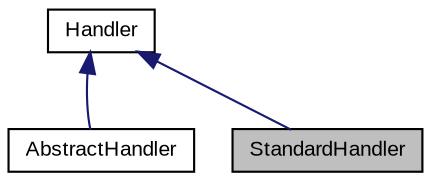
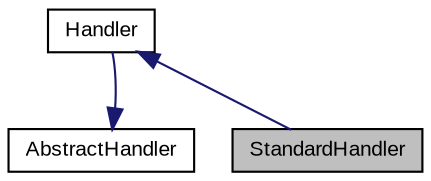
edge "AbstractHandler" -> "Handler": reversed
